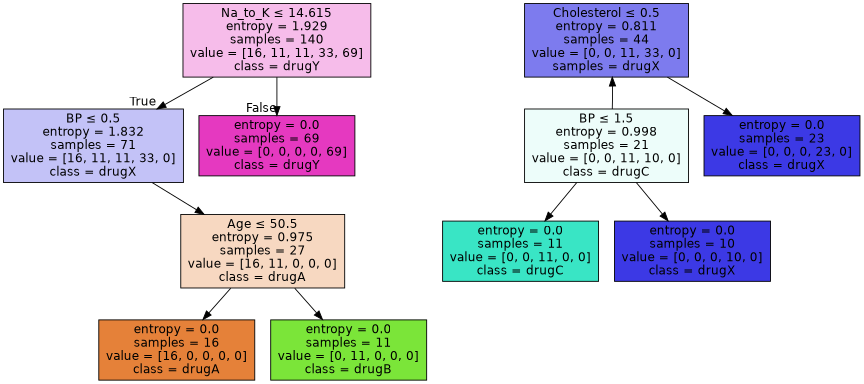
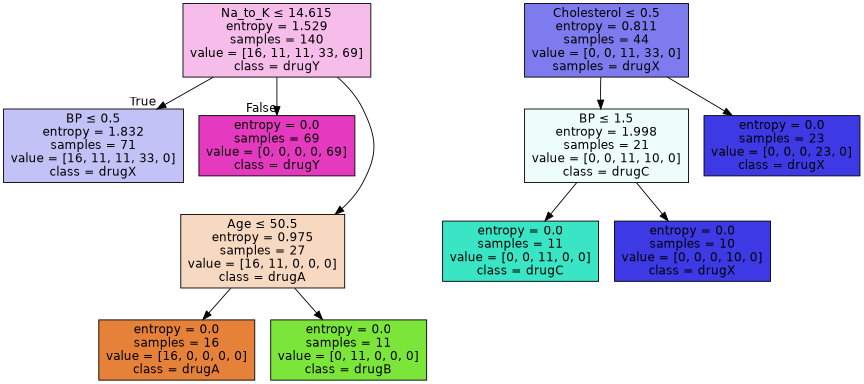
node "Na_to_K ≤ 14.615": text "entropy = 1.929" -> "entropy = 1.529"
edge "BP ≤ 1.5" -> "Cholesterol ≤ 0.5": reversed
node "BP ≤ 1.5": text "entropy = 0.998" -> "entropy = 1.998"
edge "BP ≤ 0.5" -> "Age ≤ 50.5": now "Na_to_K ≤ 14.615" -> "Age ≤ 50.5"
